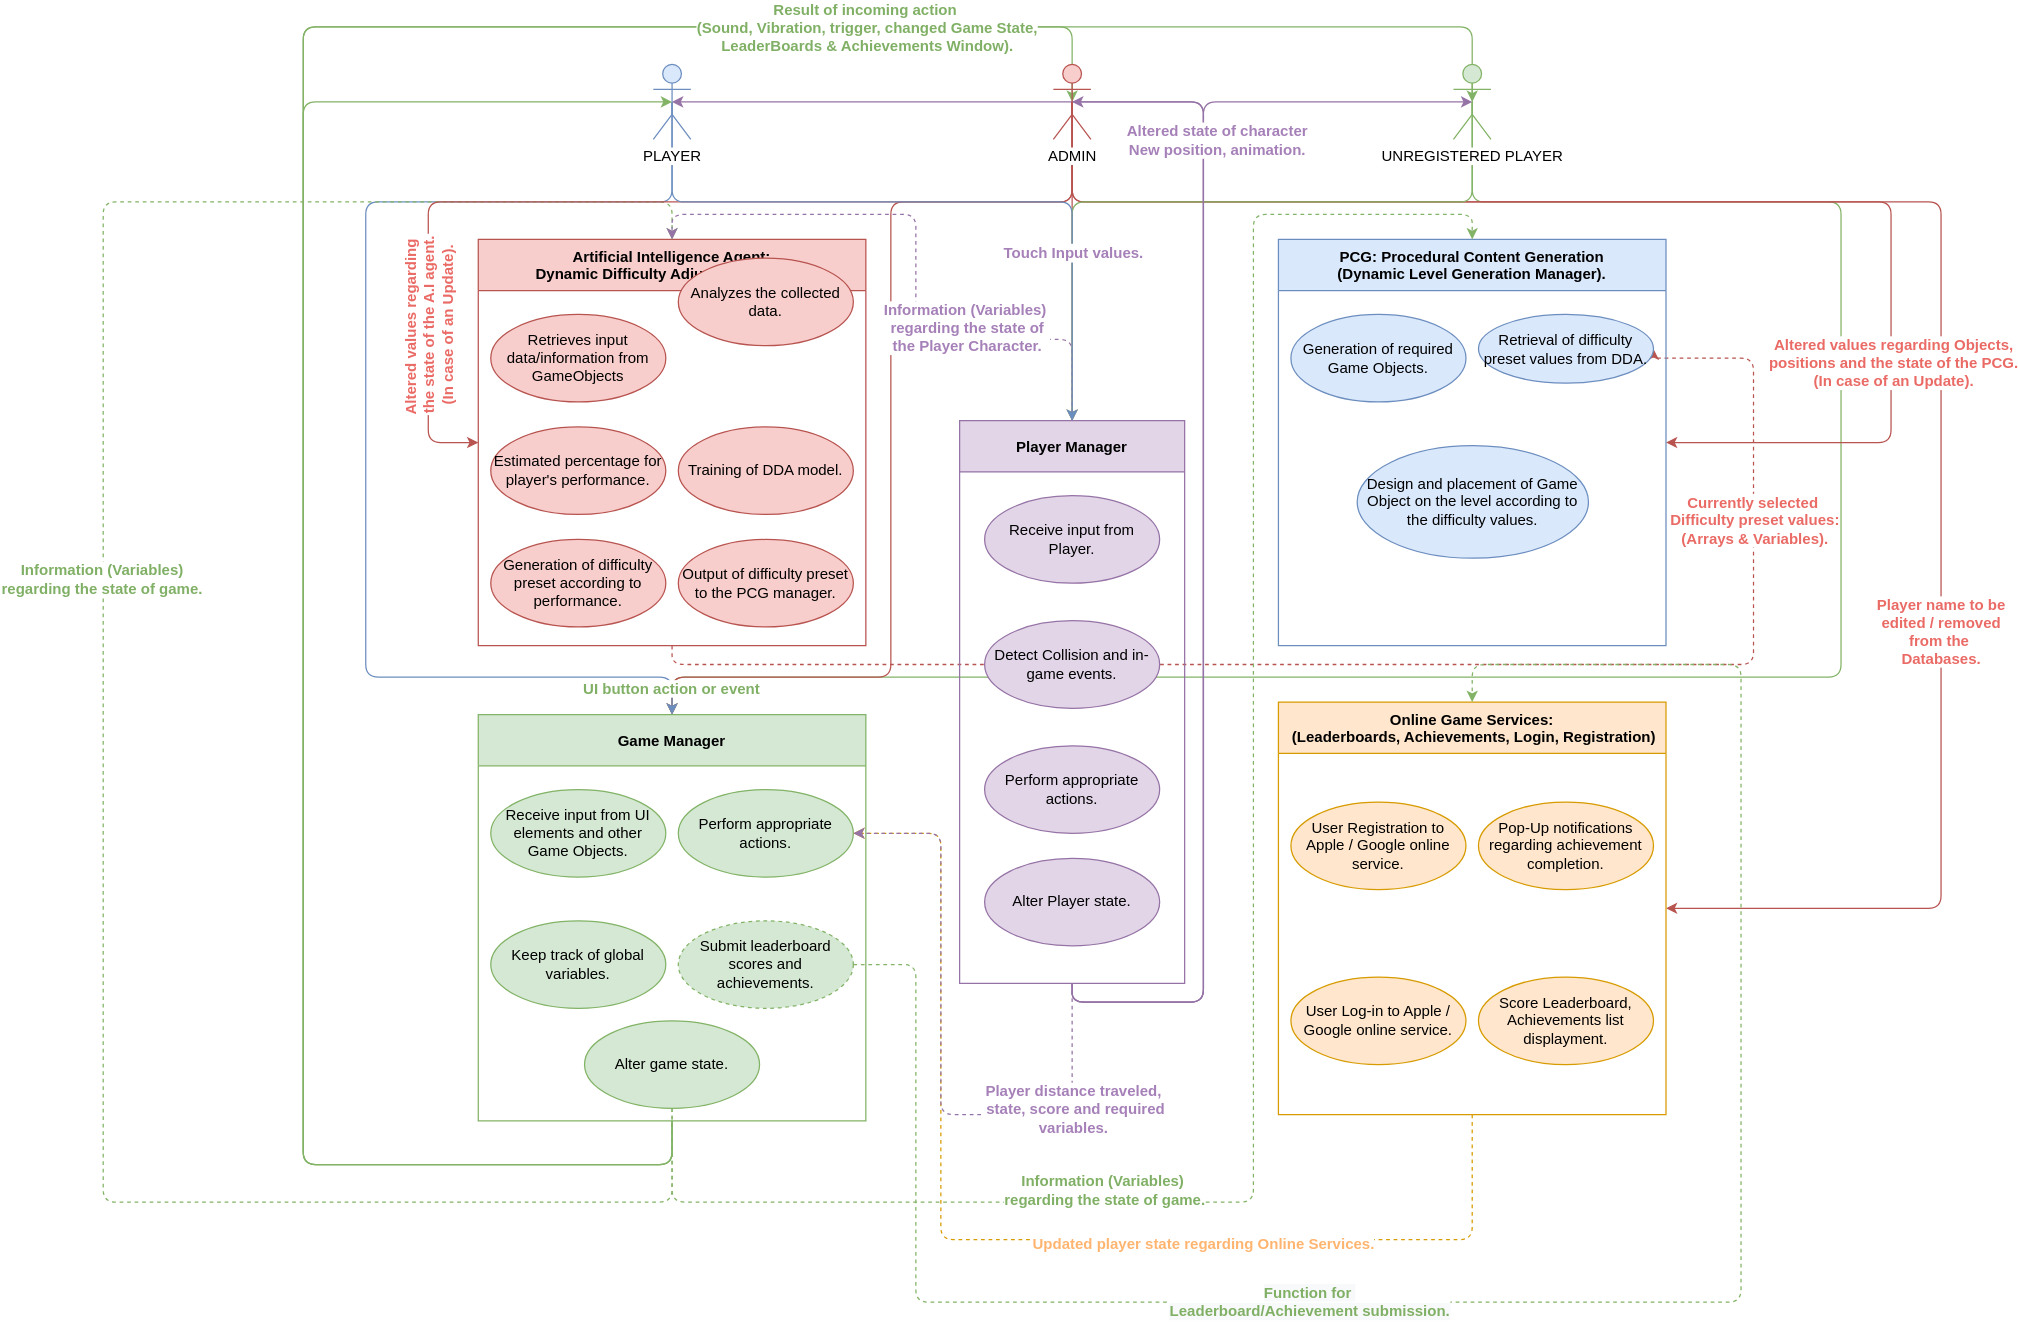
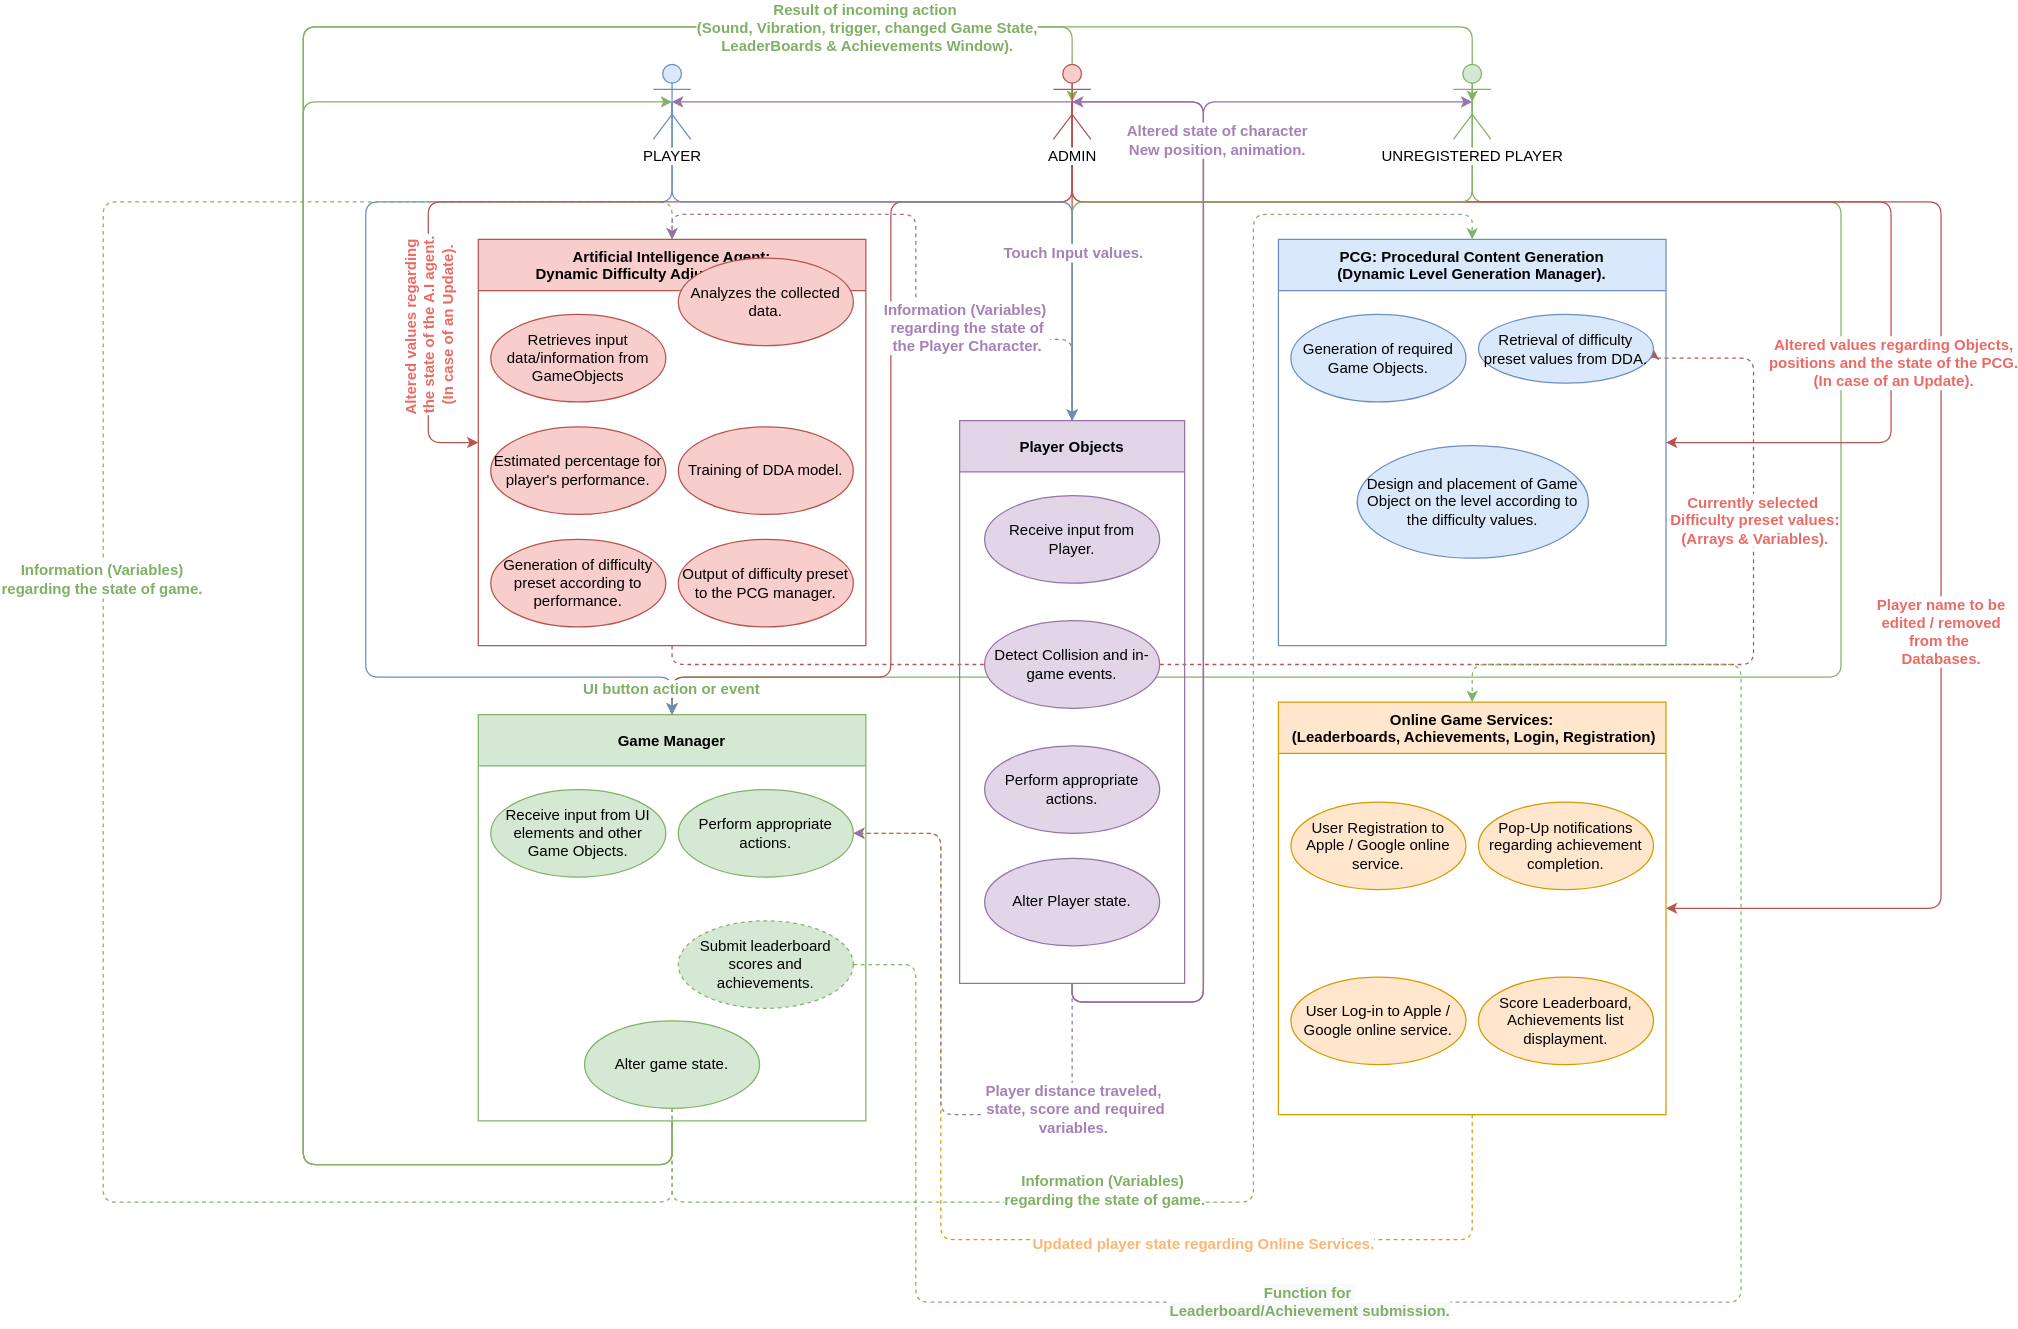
node "Player Manager": label "Player Manager" -> "Player Objects"
node "Keep track of global variables.": removed
